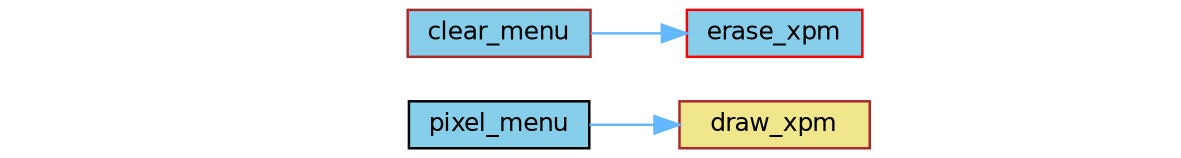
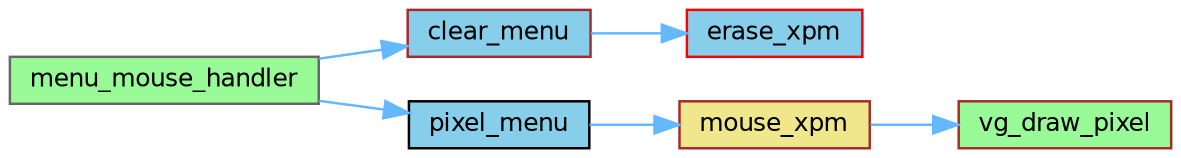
node "menu_mouse_handler": added
node "draw_xpm": label "draw_xpm" -> "mouse_xpm"
node "vg_draw_pixel": added
